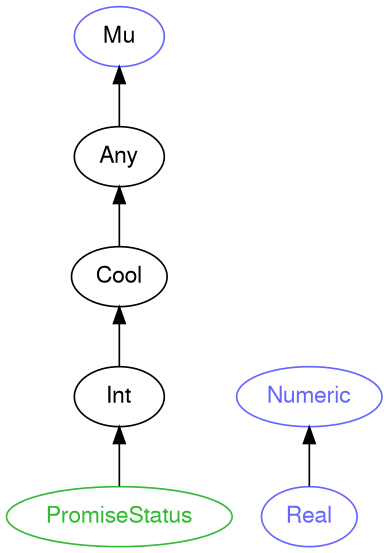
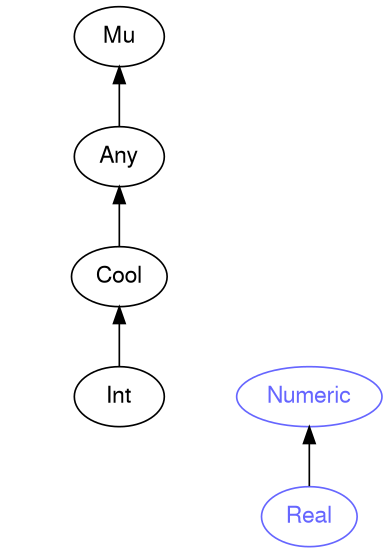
node "Mu": color #6666ff -> #000000
node "PromiseStatus": removed
